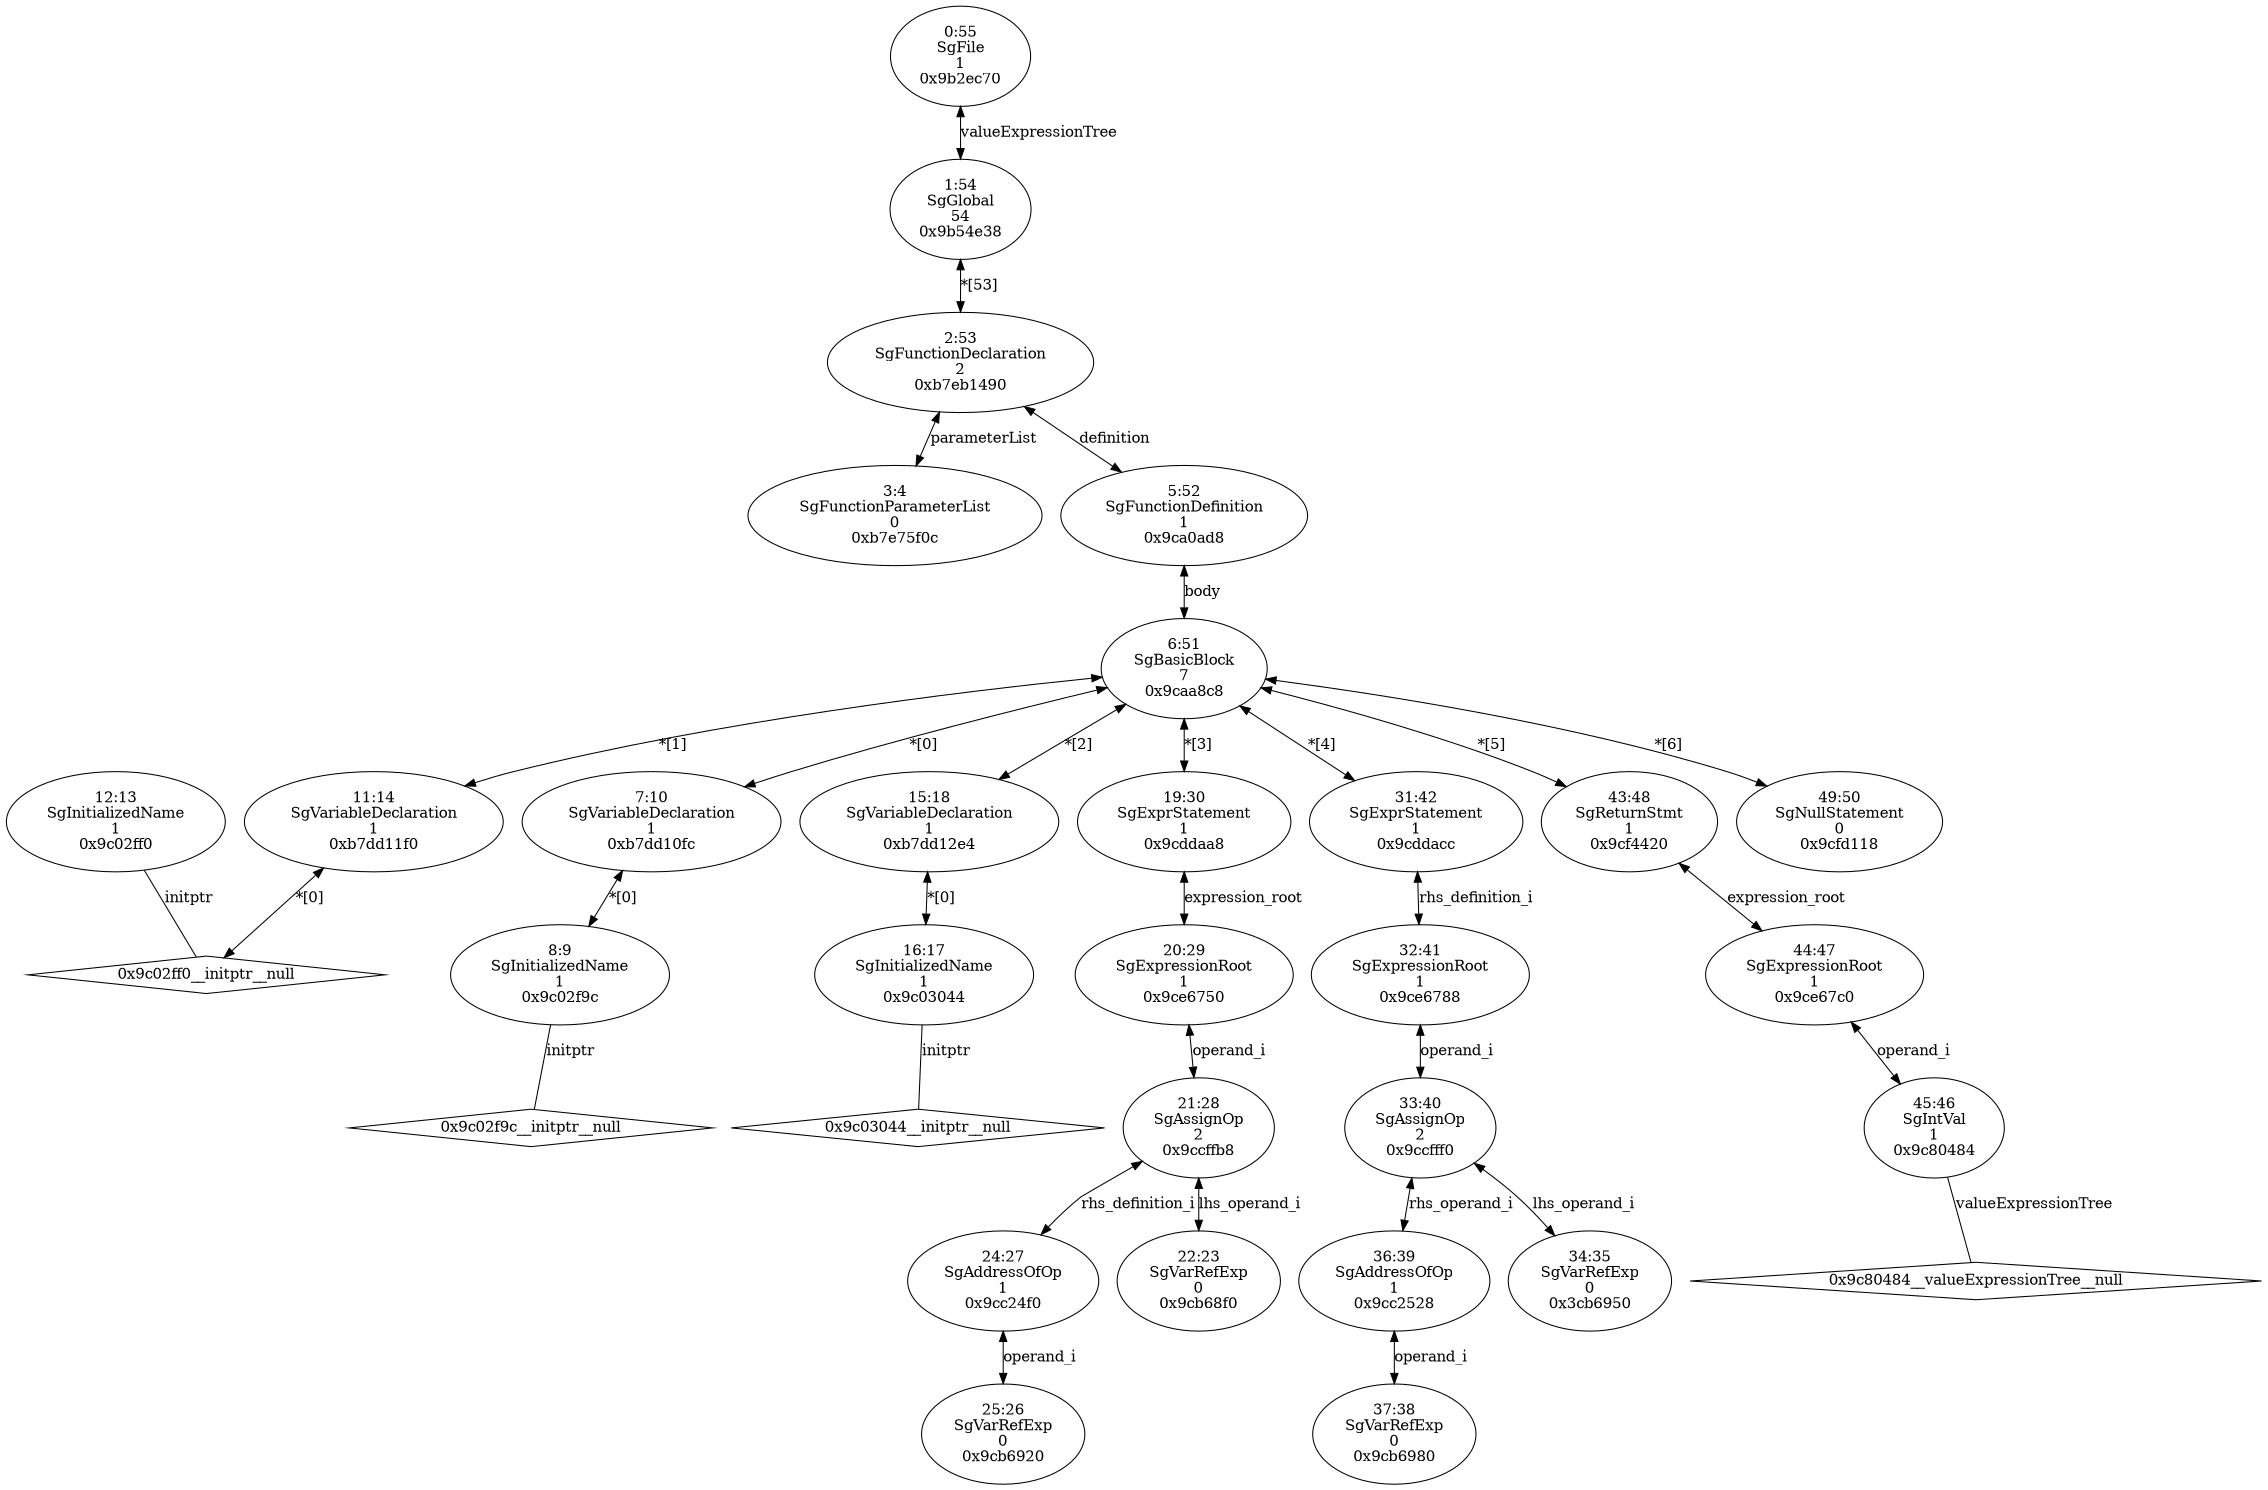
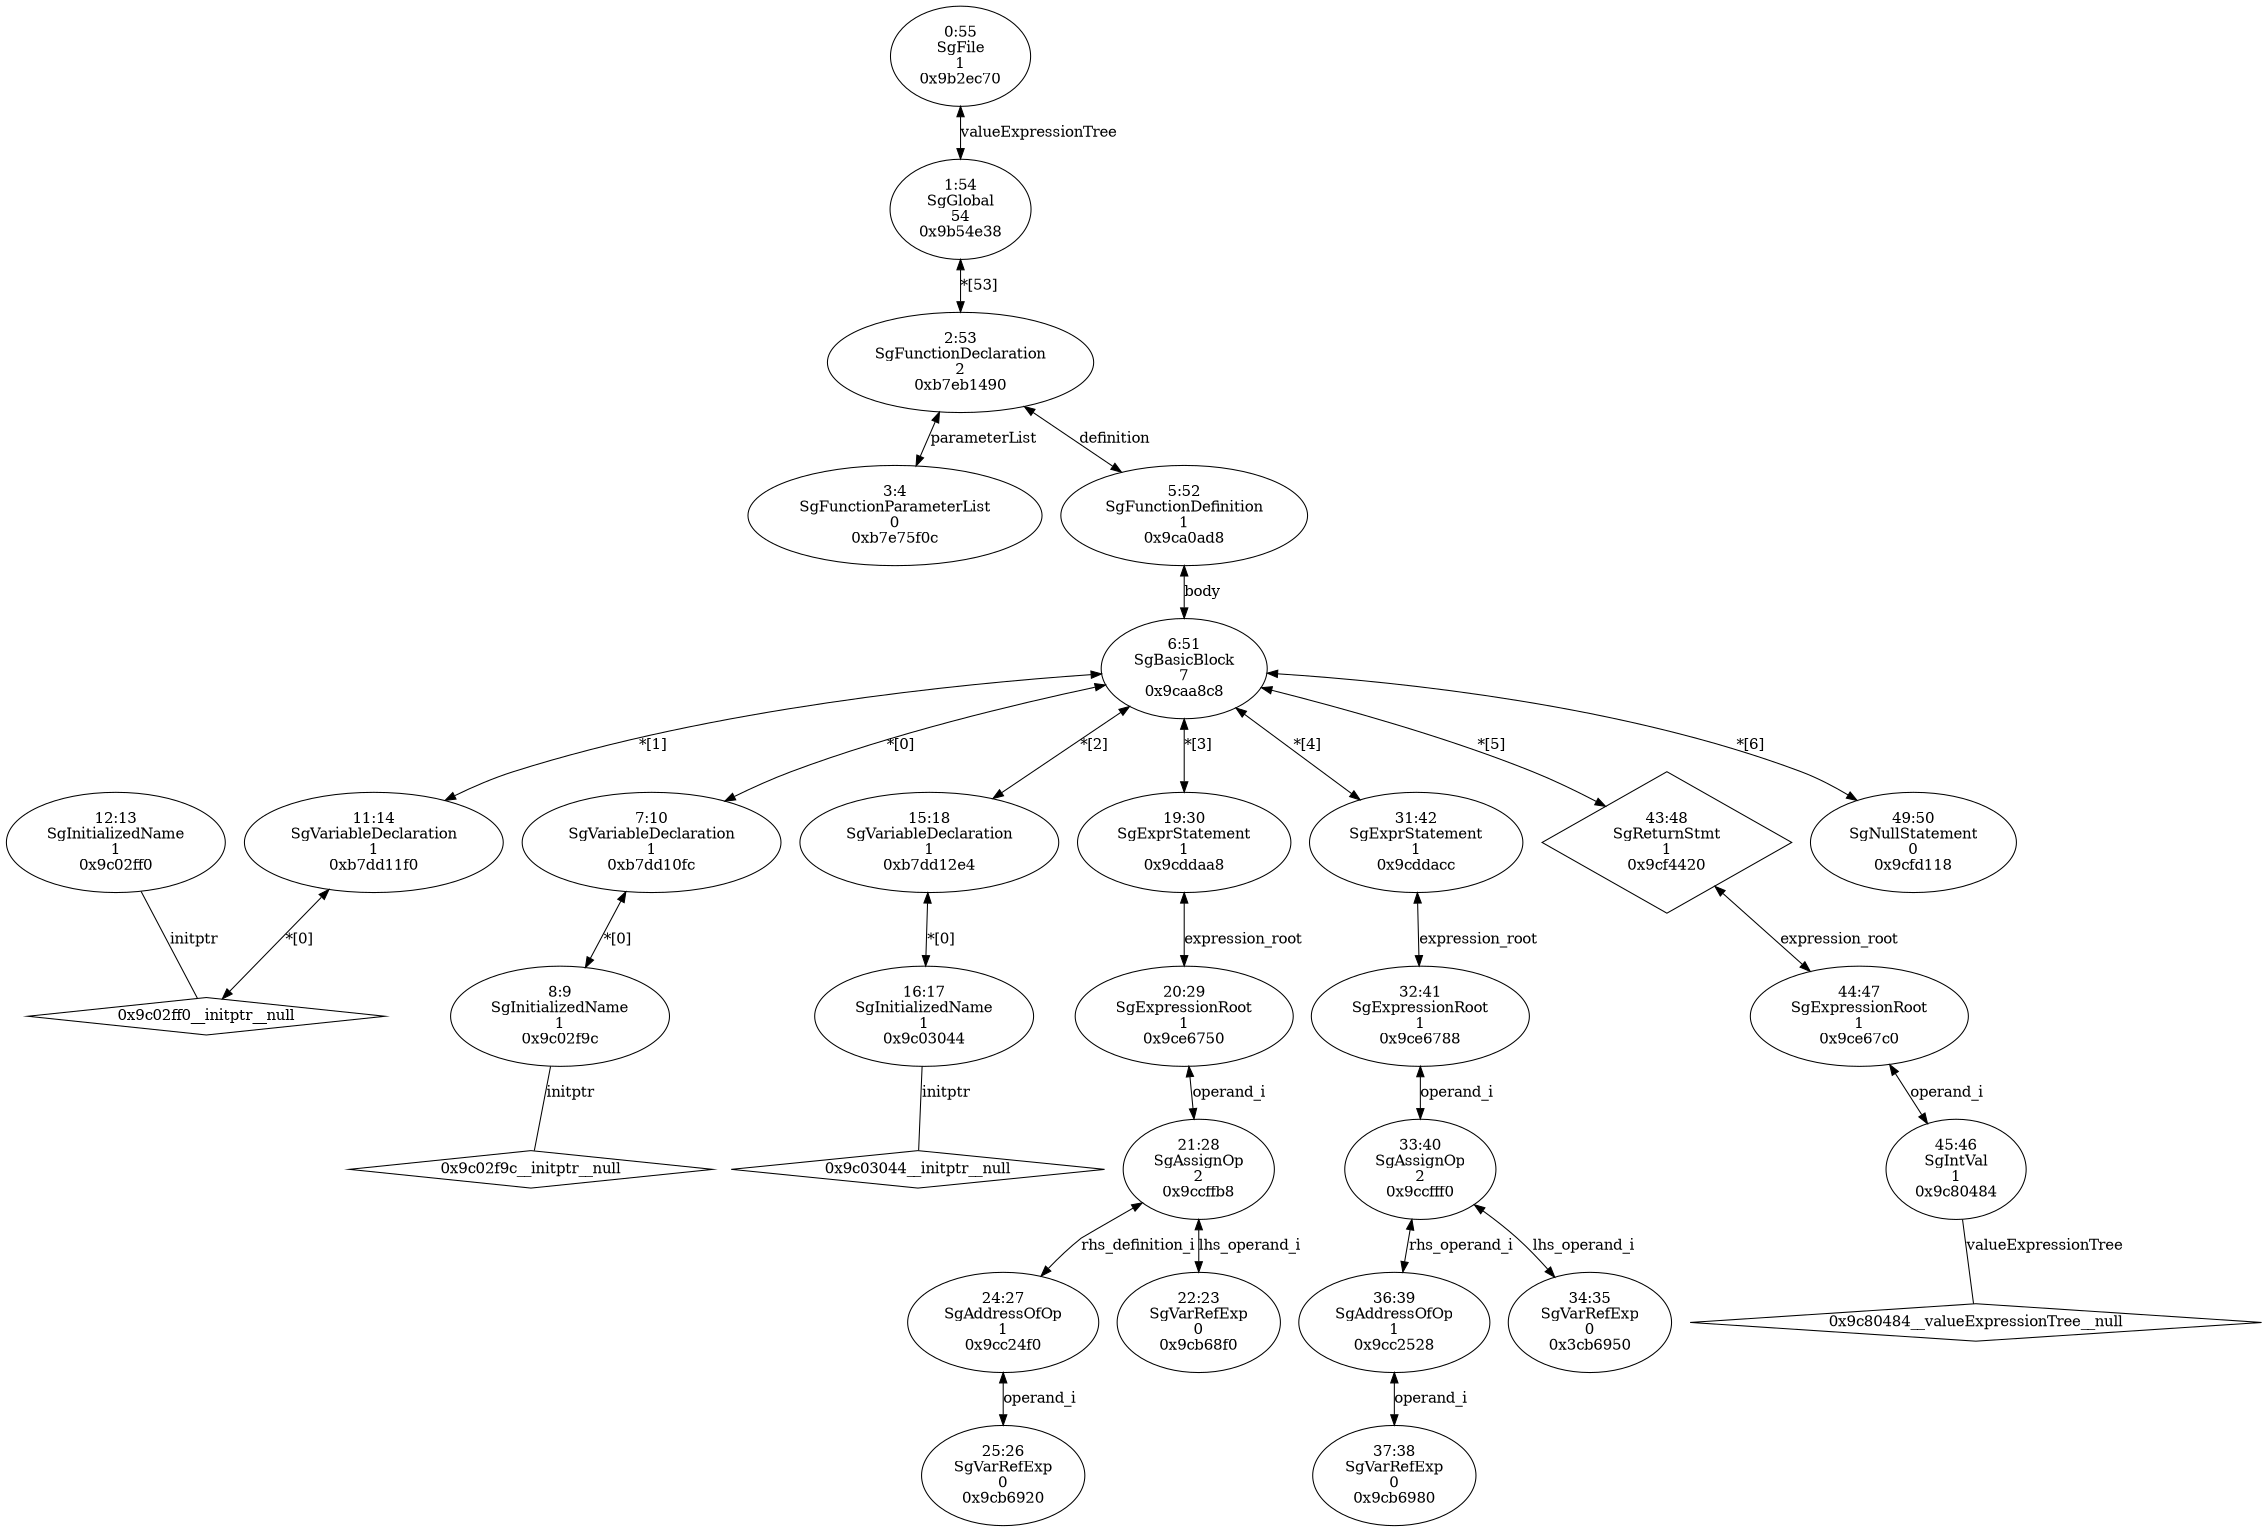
node "43:48 SgReturnStmt 1 0x9cf4420": shape ellipse -> diamond
edge "31:42 SgExprStatement 1 0x9cddacc" -- "32:41 SgExpressionRoot 1 0x9ce6788": label "rhs_definition_i" -> "expression_root"
